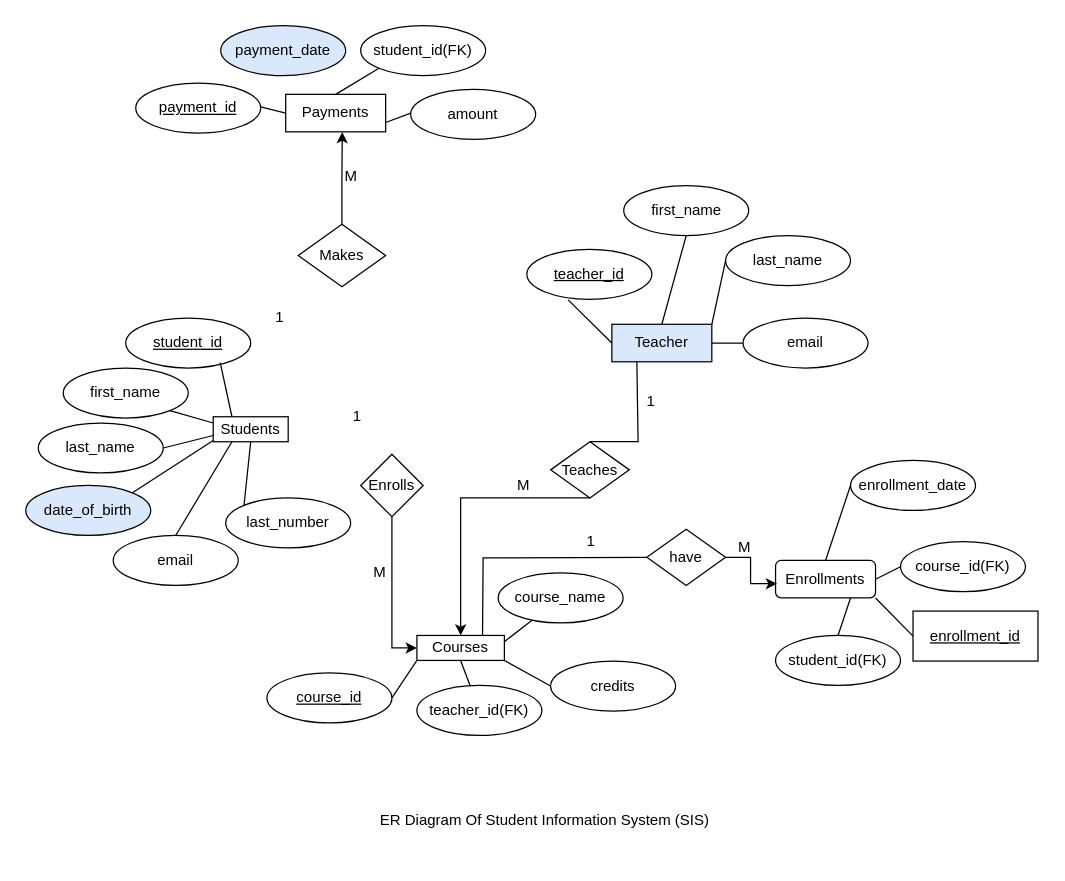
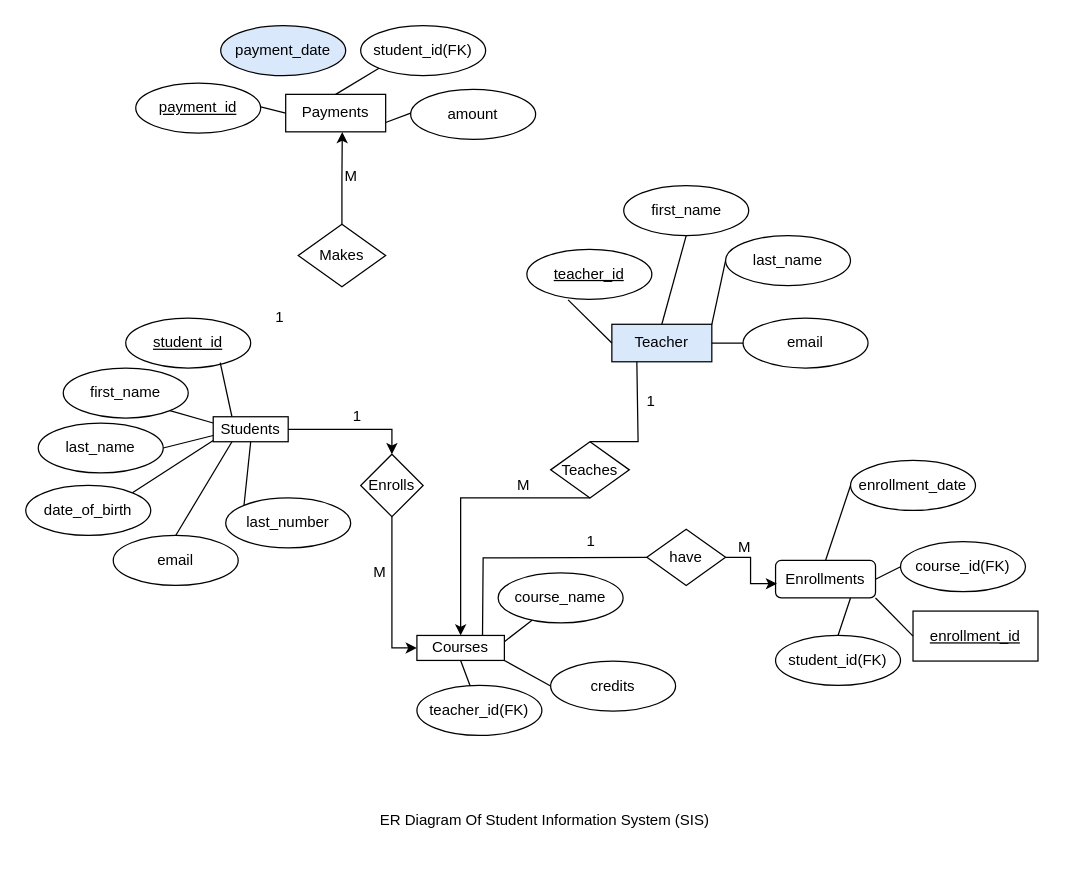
edge "Students" -> "Enrolls": added
node "date_of_birth": fillcolor #dae8fc -> #ffffff
edge "Courses" -- "course_id": removed
node "course_id": removed
